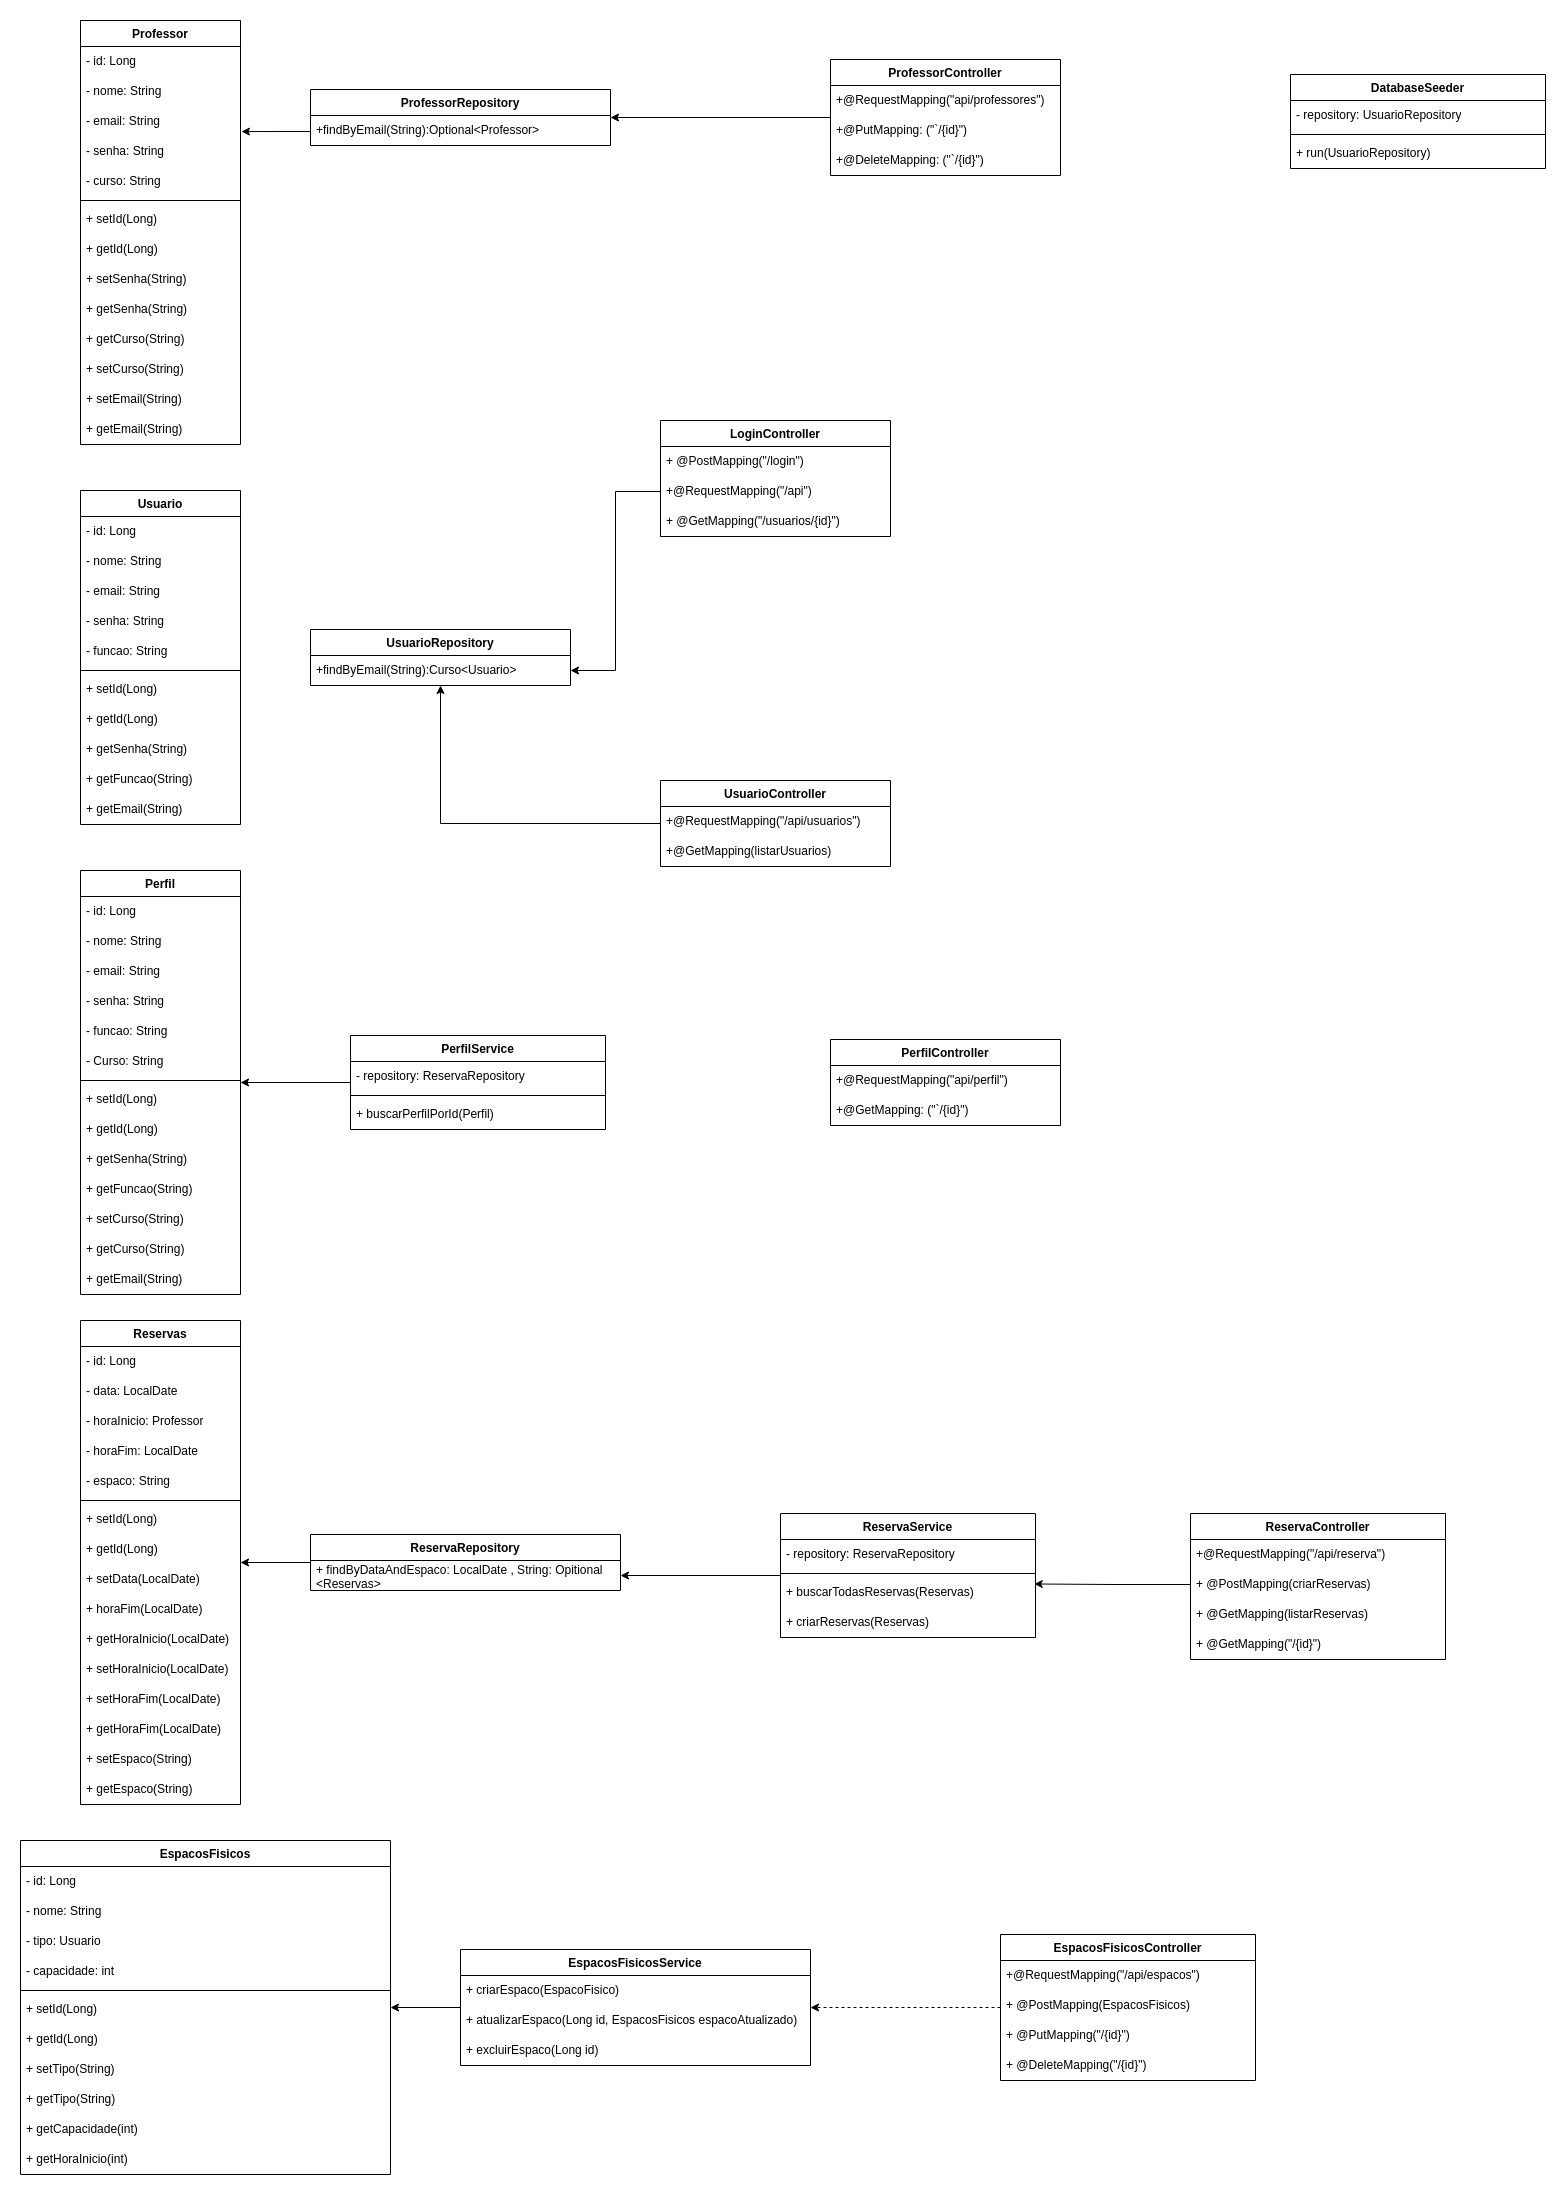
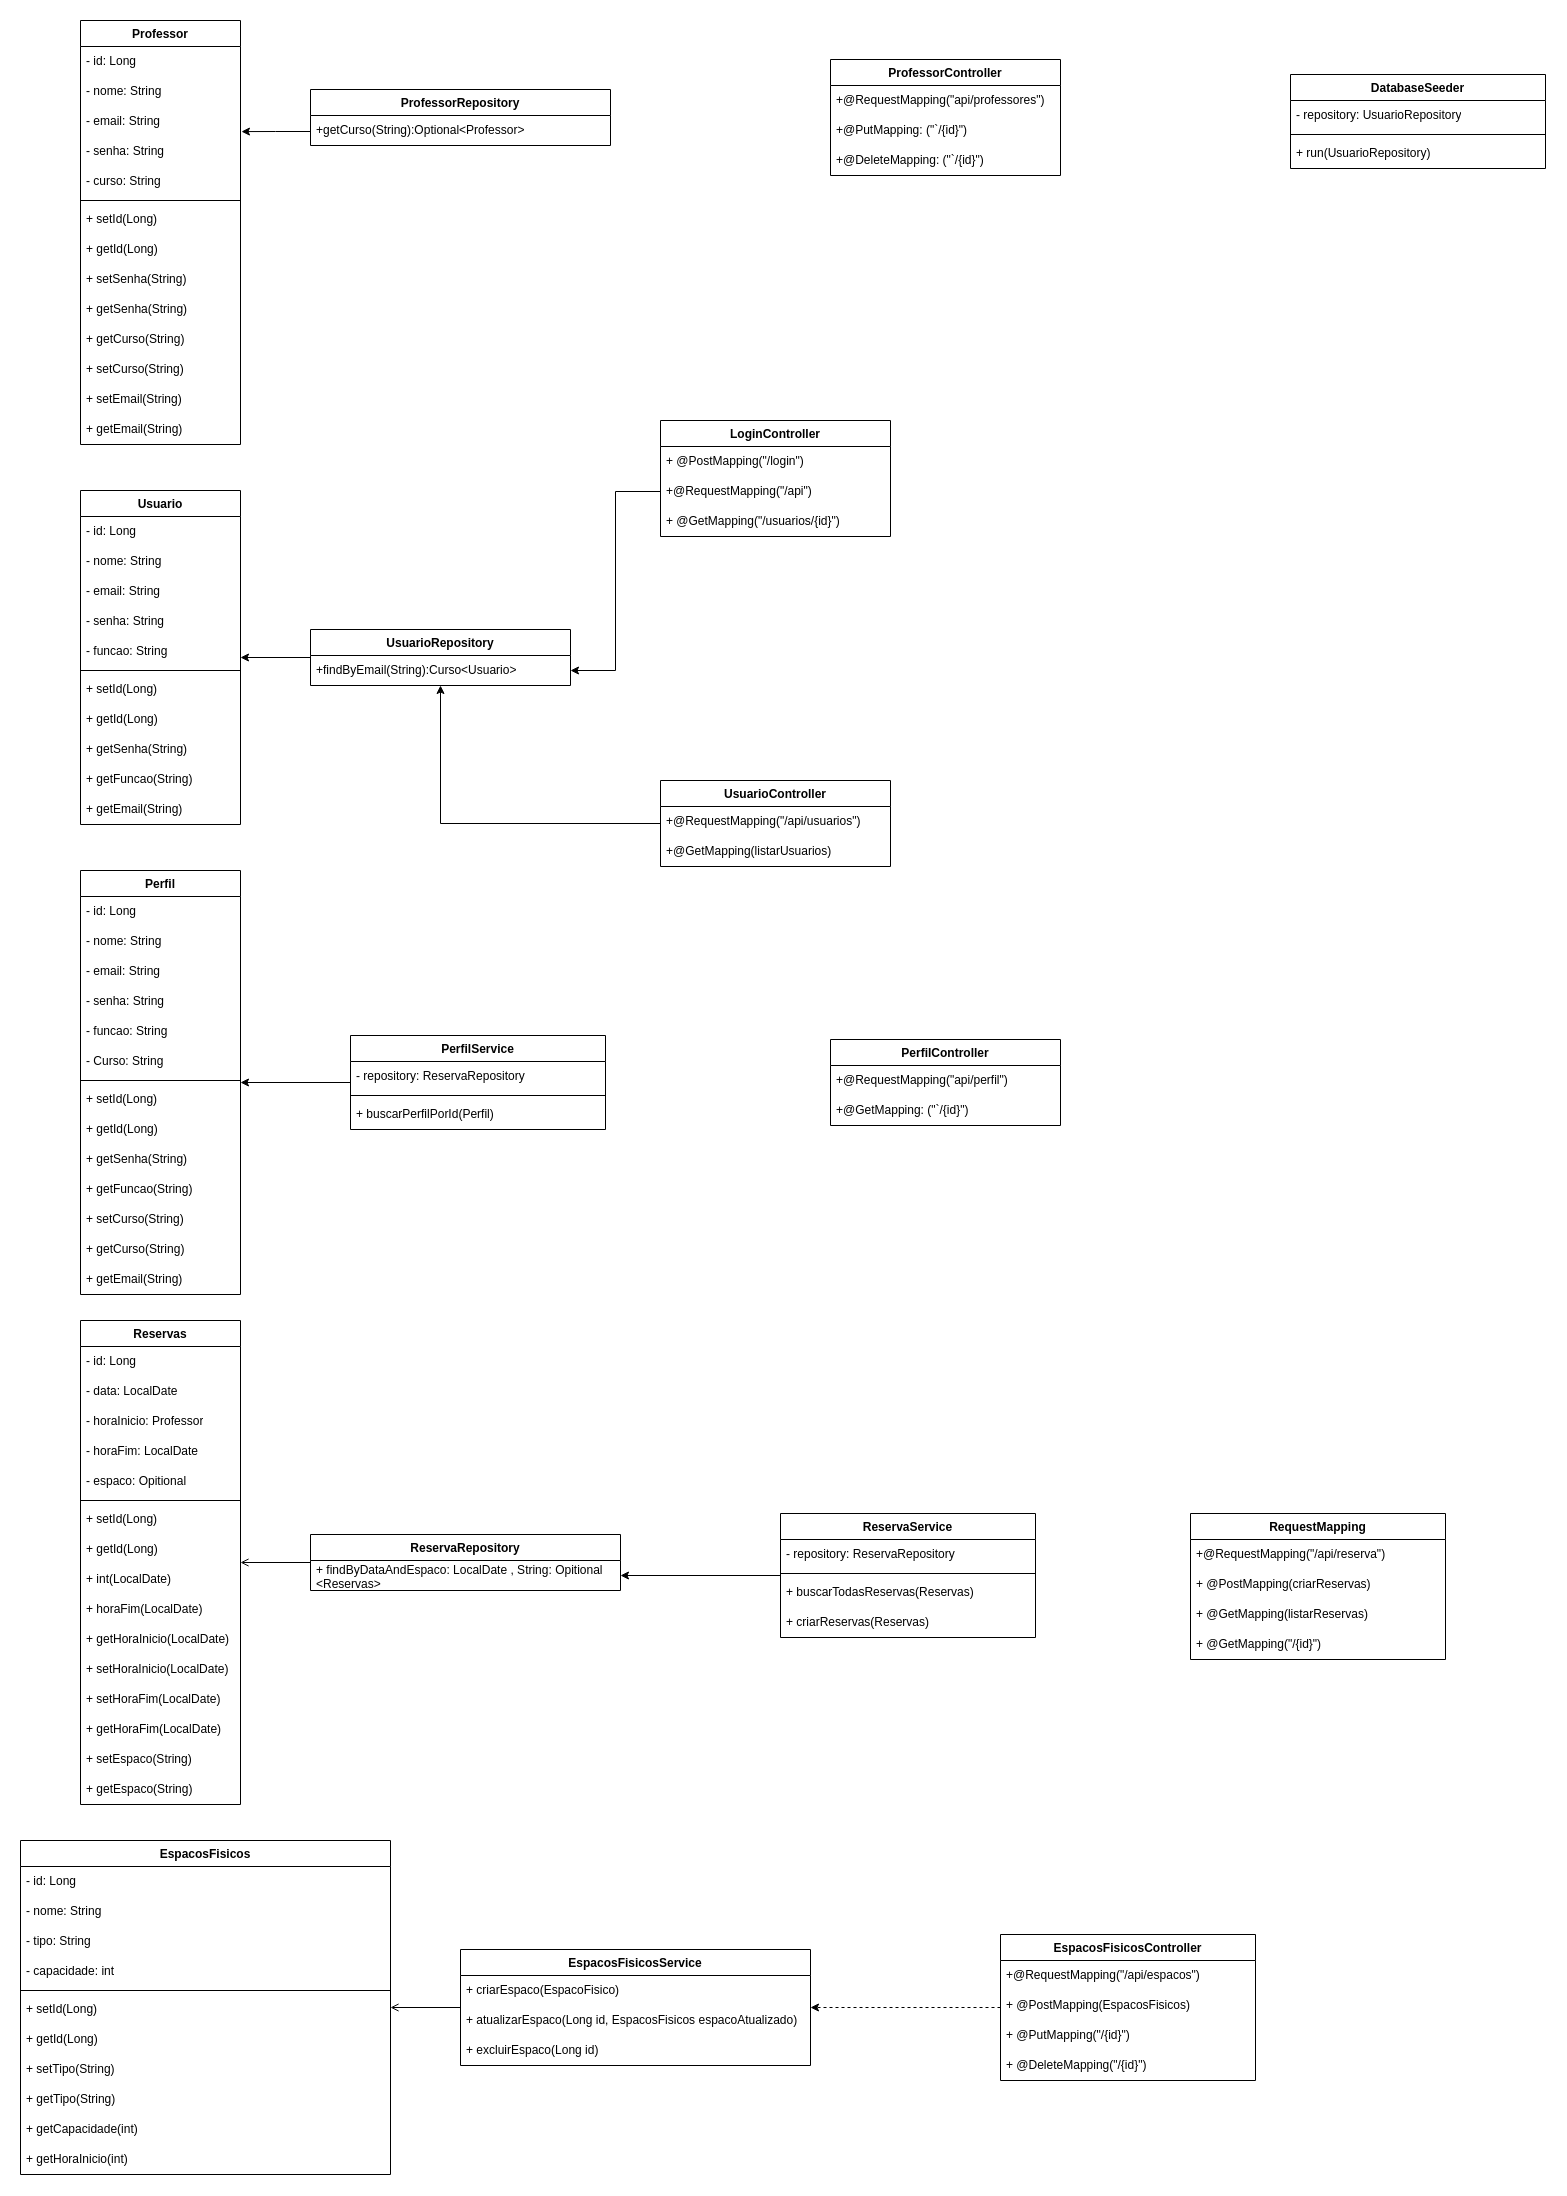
edge "ProfessorController" -> "ProfessorRepository": removed
node "+findByEmail(String):Optional<Professor>": label "+findByEmail(String):Optional<Professor>" -> "+getCurso(String):Optional<Professor>"
edge "UsuarioRepository" -> "Usuario": added
node "- espaco: String": label "- espaco: String" -> "- espaco: Opitional"
node "ReservaController": label "ReservaController" -> "RequestMapping"
edge "ReservaRepository" -> "Reservas": arrowhead classic -> open
node "+ setData(LocalDate)": label "+ setData(LocalDate)" -> "+ int(LocalDate)"
edge "+ @PostMapping(criarReservas)" -> "+ buscarTodasReservas(Reservas)": removed
node "- tipo: Usuario": label "- tipo: Usuario" -> "- tipo: String"
edge "EspacosFisicosService" -> "EspacosFisicos": arrowhead classic -> open
